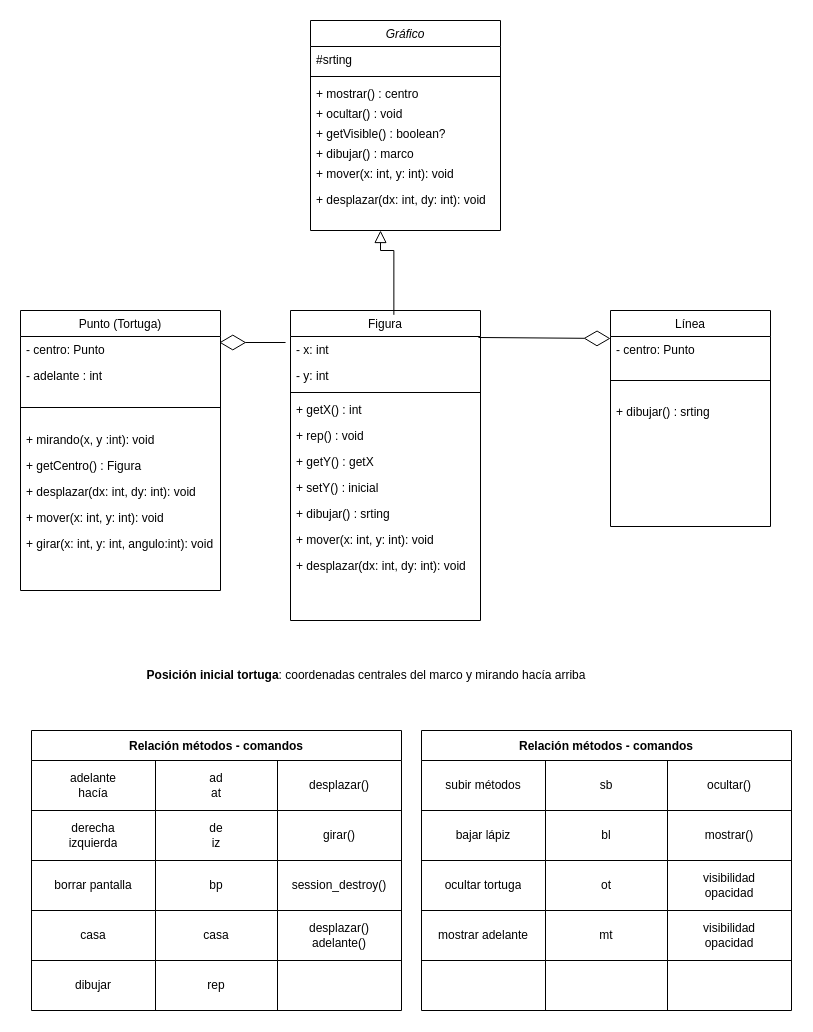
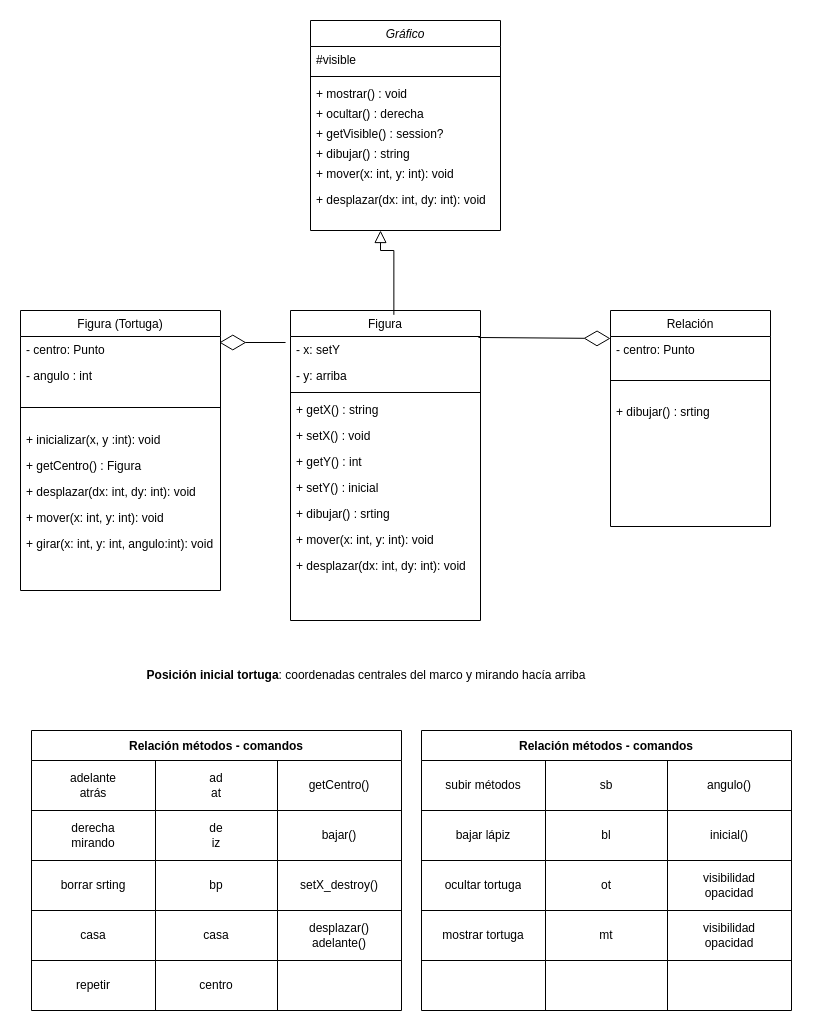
node "#srting": label "#srting" -> "#visible"
node "+ mostrar() : centro": label "+ mostrar() : centro" -> "+ mostrar() : void"
node "+ ocultar() : void": label "+ ocultar() : void" -> "+ ocultar() : derecha"
node "+ getVisible() : boolean?": label "+ getVisible() : boolean?" -> "+ getVisible() : session?"
node "+ dibujar() : marco": label "+ dibujar() : marco" -> "+ dibujar() : string"
node "Punto (Tortuga)": label "Punto (Tortuga)" -> "Figura (Tortuga)"
node "Línea": label "Línea" -> "Relación"
node "- x: int": label "- x: int" -> "- x: setY"
node "- adelante : int": label "- adelante : int" -> "- angulo : int"
node "- y: int": label "- y: int" -> "- y: arriba"
node "+ getX() : int": label "+ getX() : int" -> "+ getX() : string"
node "+ rep() : void": label "+ rep() : void" -> "+ setX() : void"
node "+ mirando(x, y :int): void": label "+ mirando(x, y :int): void" -> "+ inicializar(x, y :int): void"
node "+ getY() : getX": label "+ getY() : getX" -> "+ getY() : int"
node "adelante hacía": label "adelante hacía" -> "adelante atrás"
node "desplazar()": label "desplazar()" -> "getCentro()"
node "ocultar()": label "ocultar()" -> "angulo()"
node "derecha izquierda": label "derecha izquierda" -> "derecha mirando"
node "girar()": label "girar()" -> "bajar()"
node "mostrar()": label "mostrar()" -> "inicial()"
node "borrar pantalla": label "borrar pantalla" -> "borrar srting"
node "session_destroy()": label "session_destroy()" -> "setX_destroy()"
node "mostrar adelante": label "mostrar adelante" -> "mostrar tortuga"
node "dibujar": label "dibujar" -> "repetir"
node "rep": label "rep" -> "centro"
